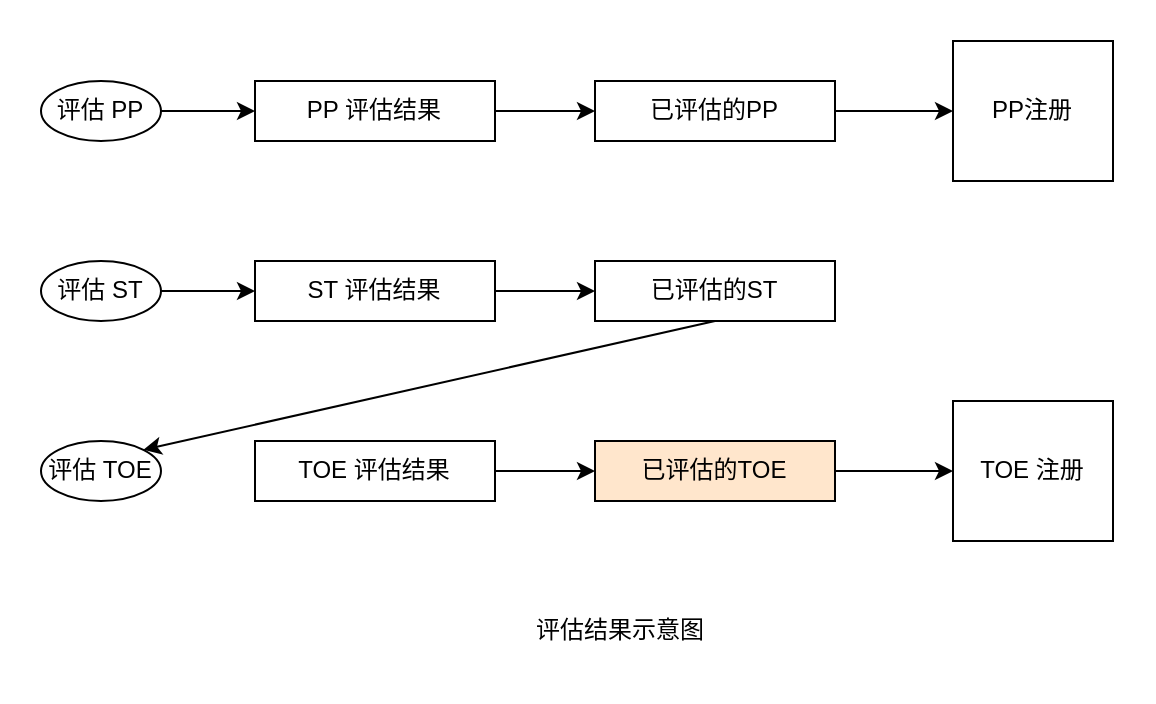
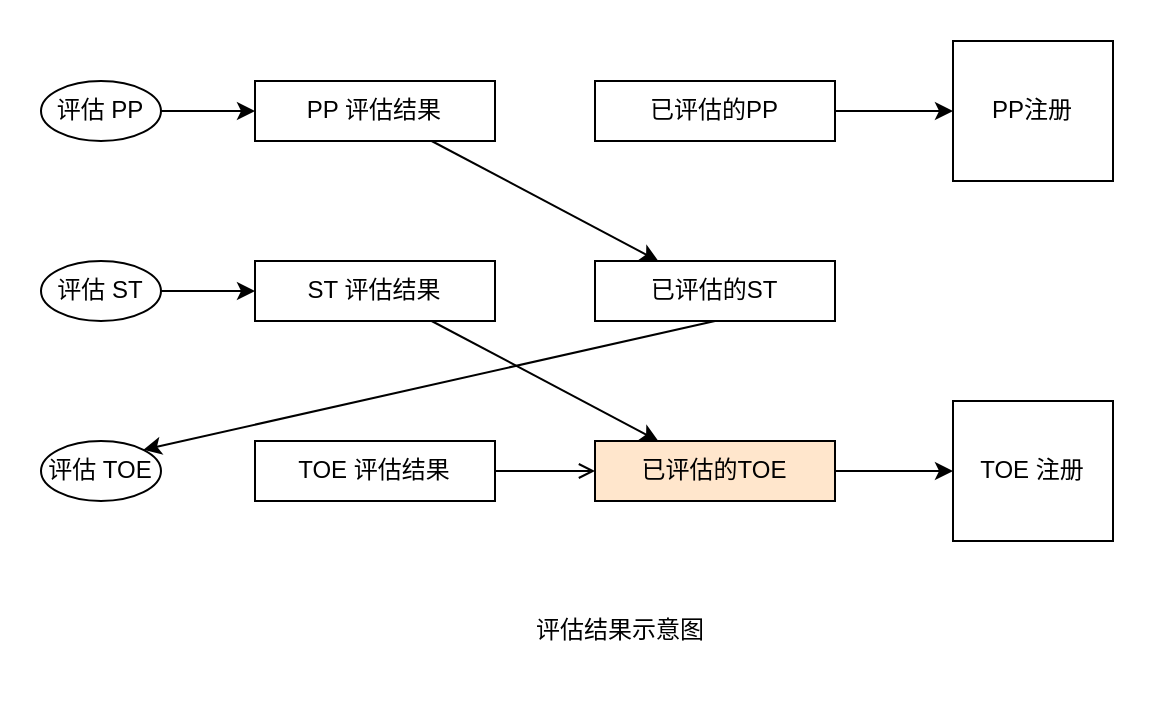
edge "PP 评估结果" -> "已评估的PP": now "PP 评估结果" -> "已评估的ST"
edge "ST 评估结果" -> "已评估的ST": now "ST 评估结果" -> "已评估的TOE"
edge "TOE 评估结果" -> "已评估的TOE": arrowhead classic -> open
